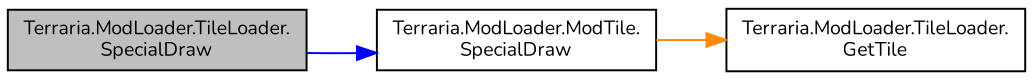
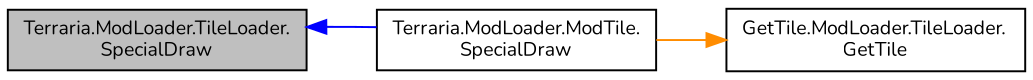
node "Terraria.ModLoader.TileLoader. GetTile": label "Terraria.ModLoader.TileLoader. GetTile" -> "GetTile.ModLoader.TileLoader. GetTile"
edge "Terraria.ModLoader.TileLoader. SpecialDraw" -> "Terraria.ModLoader.ModTile. SpecialDraw": reversed
